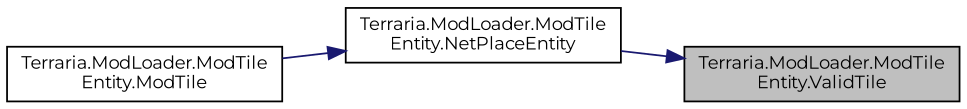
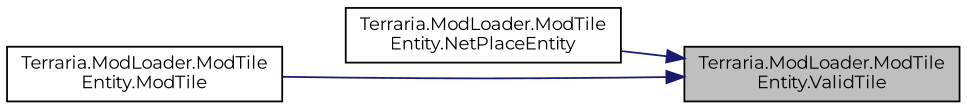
edge "Terraria.ModLoader.ModTile Entity.ModTile" -> "Terraria.ModLoader.ModTile Entity.NetPlaceEntity": now "Terraria.ModLoader.ModTile Entity.ModTile" -> "Terraria.ModLoader.ModTile Entity.ValidTile"
